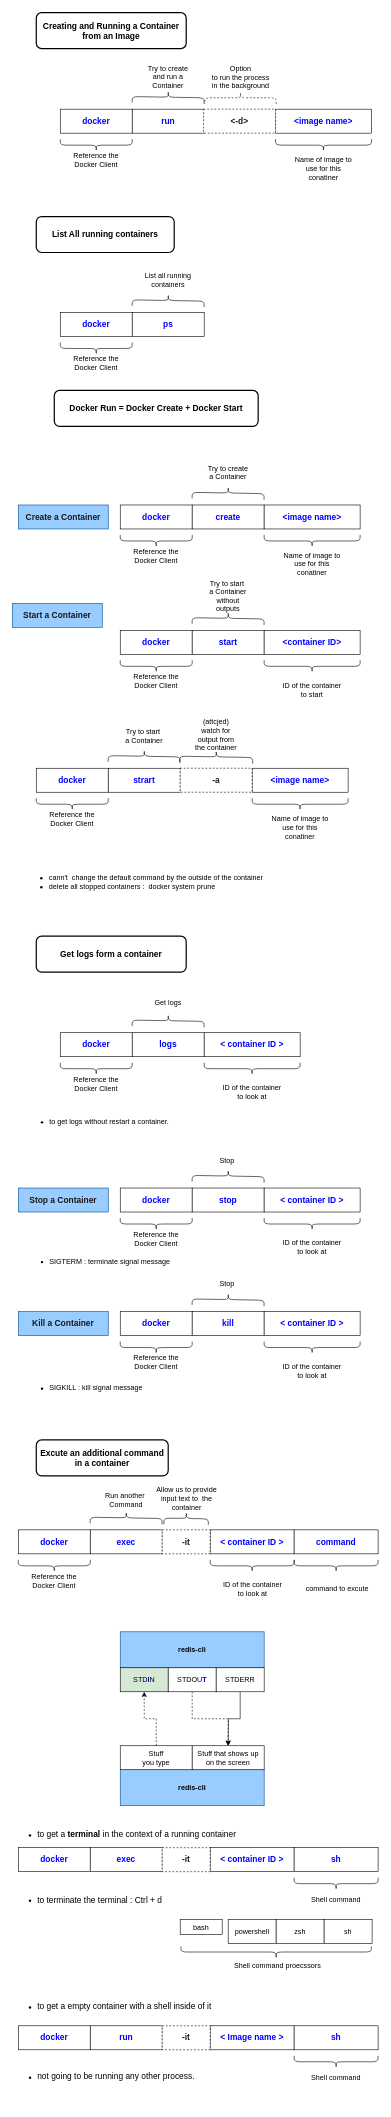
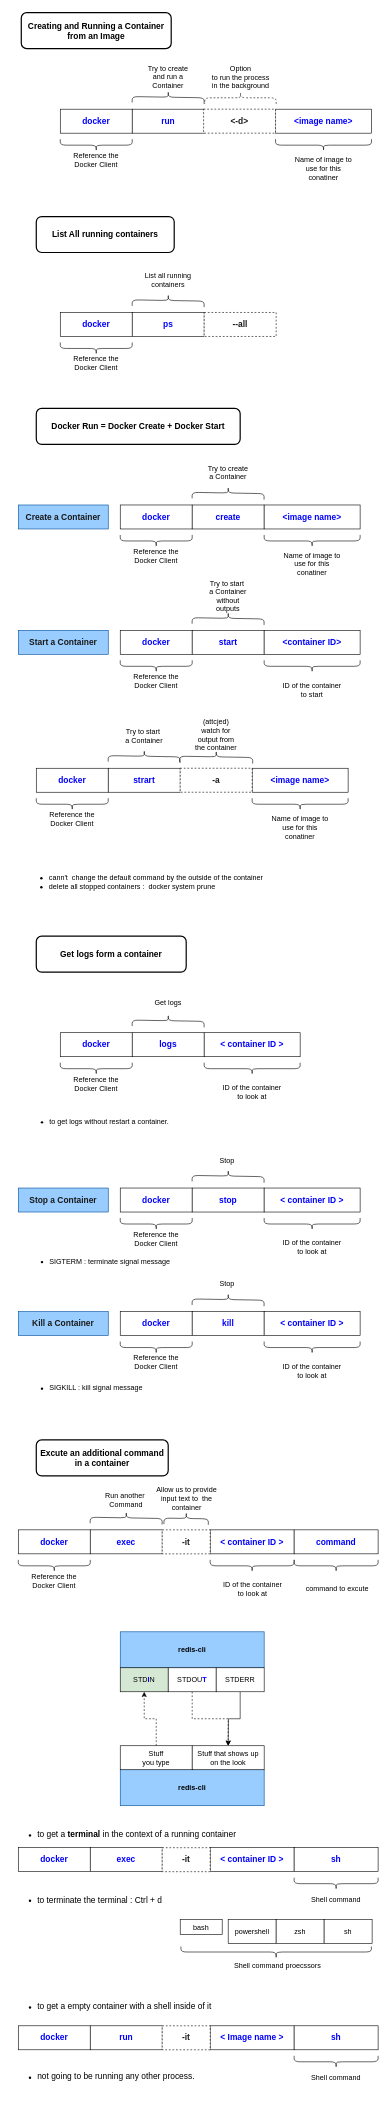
node "Creating and Running a Container from an Image": moved (111, 30) -> (96, 30)
node "--all": added
node "Docker Run = Docker Create + Docker Start": moved (156, 408) -> (138, 426)
node "Start a Container": moved (57, 615) -> (63, 642)
node "Stuff that shows up on the screen": label "Stuff that shows up on the screen" -> "Stuff that shows up on the look"
